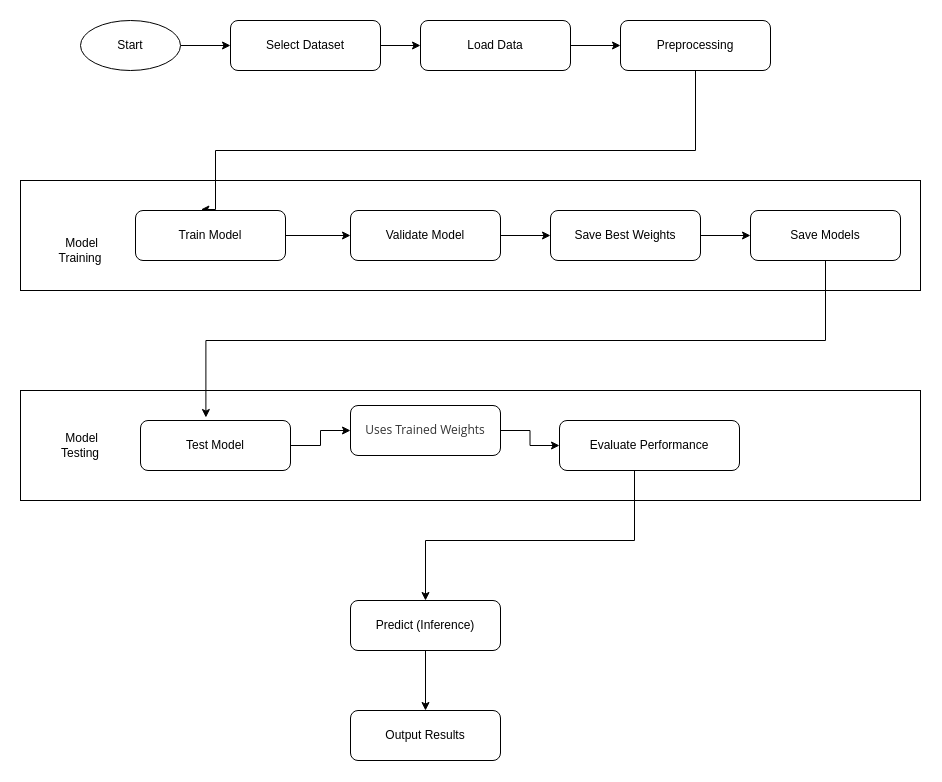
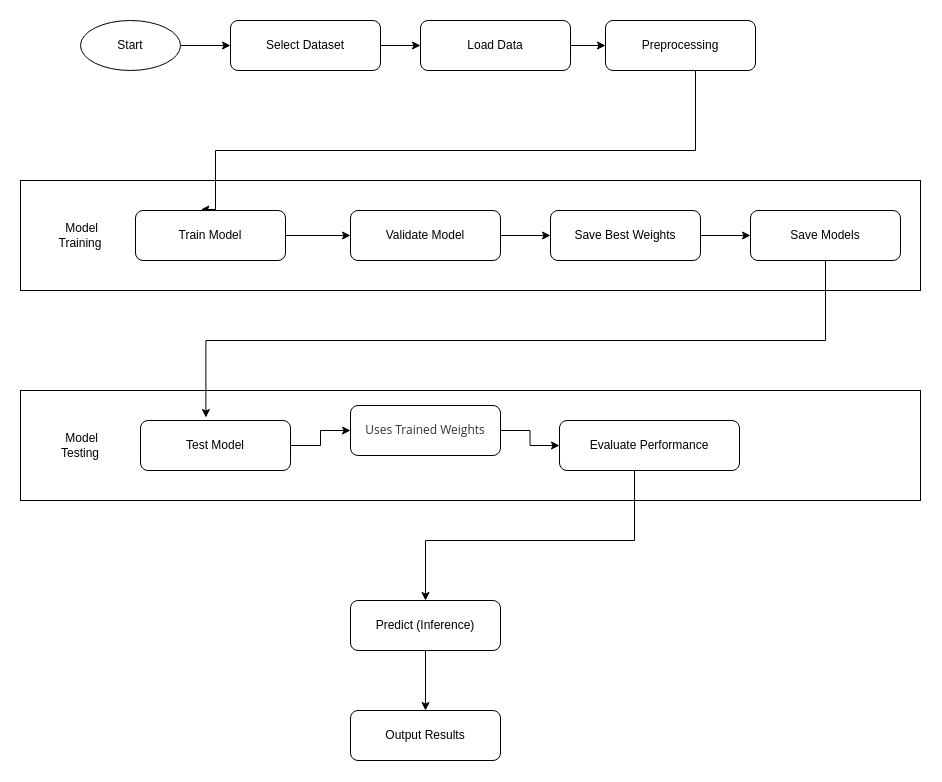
node "Preprocessing": moved (696, 46) -> (681, 46)
node "Model Training": moved (81, 251) -> (81, 236)
